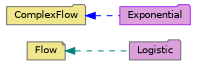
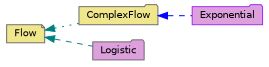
edge "ComplexFlow" -> "Flow": added
